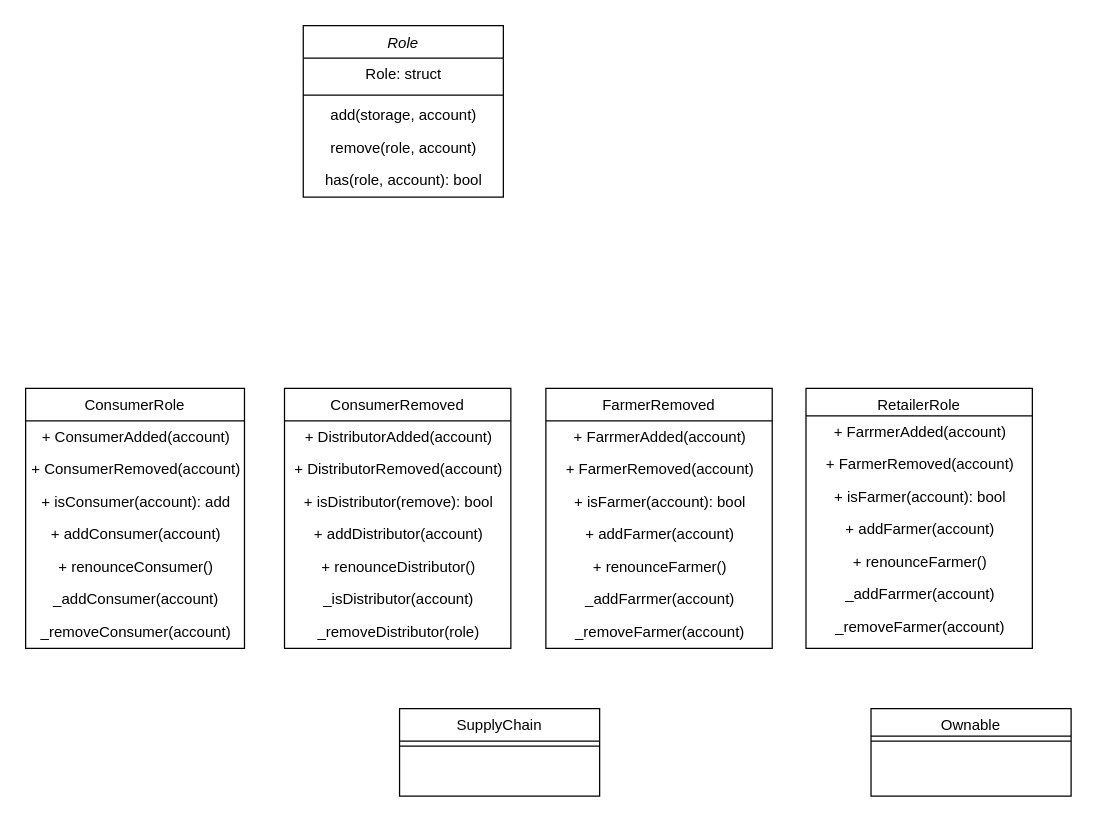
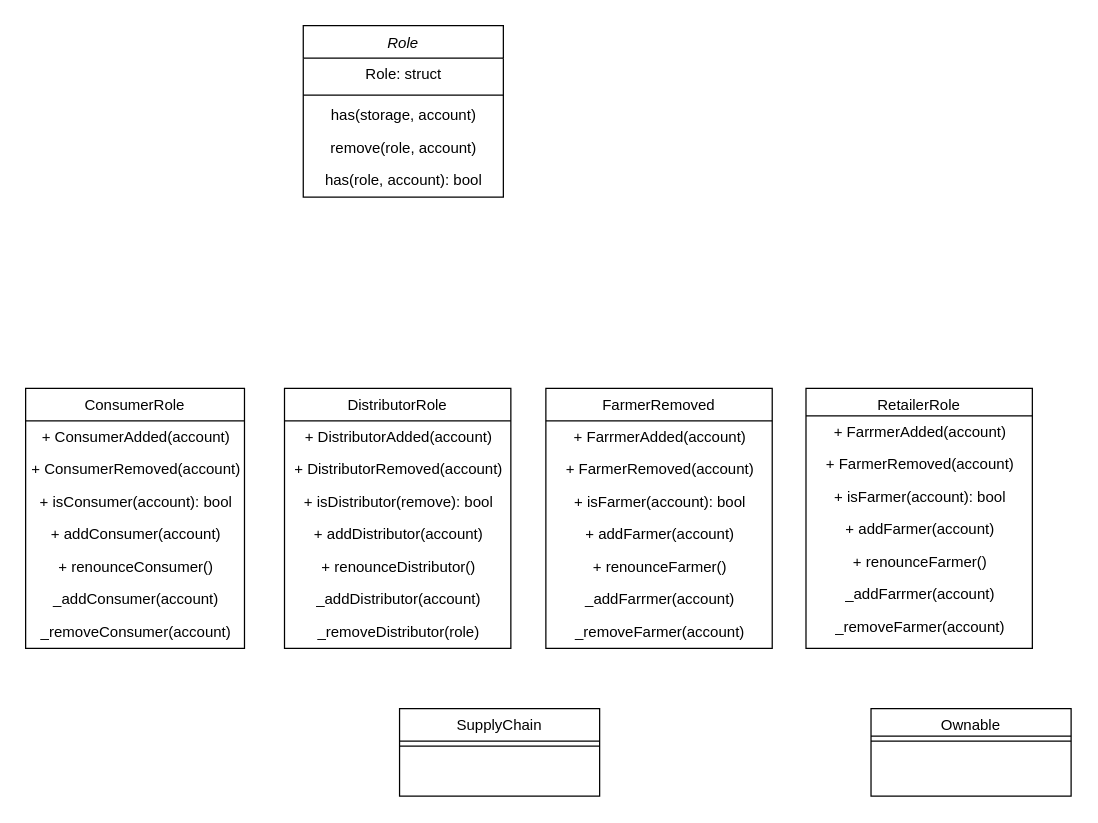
node "add(storage, account)": label "add(storage, account)" -> "has(storage, account)"
node "ConsumerRemoved": label "ConsumerRemoved" -> "DistributorRole"
node "+ isConsumer(account): add": label "+ isConsumer(account): add" -> "+ isConsumer(account): bool"
node "_isDistributor(account)": label "_isDistributor(account)" -> "_addDistributor(account)"
